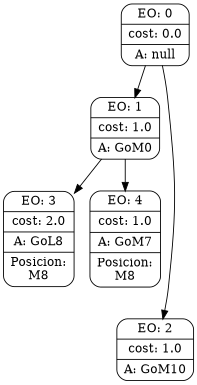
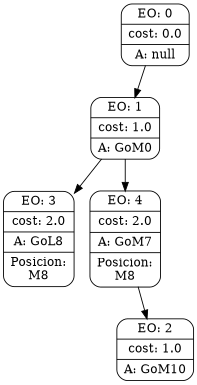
edge "EO: 0" -> "EO: 2": now "EO: 4" -> "EO: 2"
node "EO: 4": text "cost: 1.0" -> "cost: 2.0"
